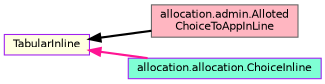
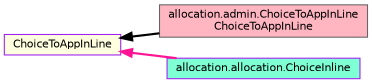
node "allocation.admin.Alloted ChoiceToAppInLine": label "allocation.admin.Alloted ChoiceToAppInLine" -> "allocation.admin.ChoiceToAppInLine ChoiceToAppInLine"
node "TabularInline": label "TabularInline" -> "ChoiceToAppInLine"
